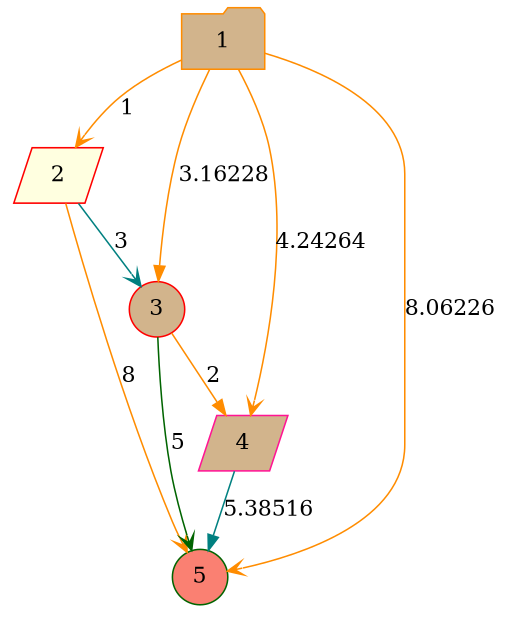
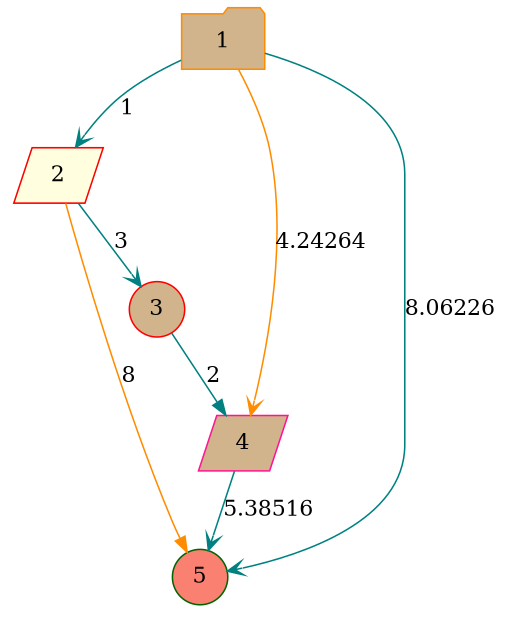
edge "1" -> "2": color darkorange -> teal
edge "1" -> "3": removed, label "3.16228"
edge "1" -> "5": color darkorange -> teal
edge "3" -> "4": color darkorange -> teal
edge "2" -> "5": arrowhead vee -> normal
edge "3" -> "5": removed, label "5"
edge "4" -> "5": arrowhead normal -> vee
